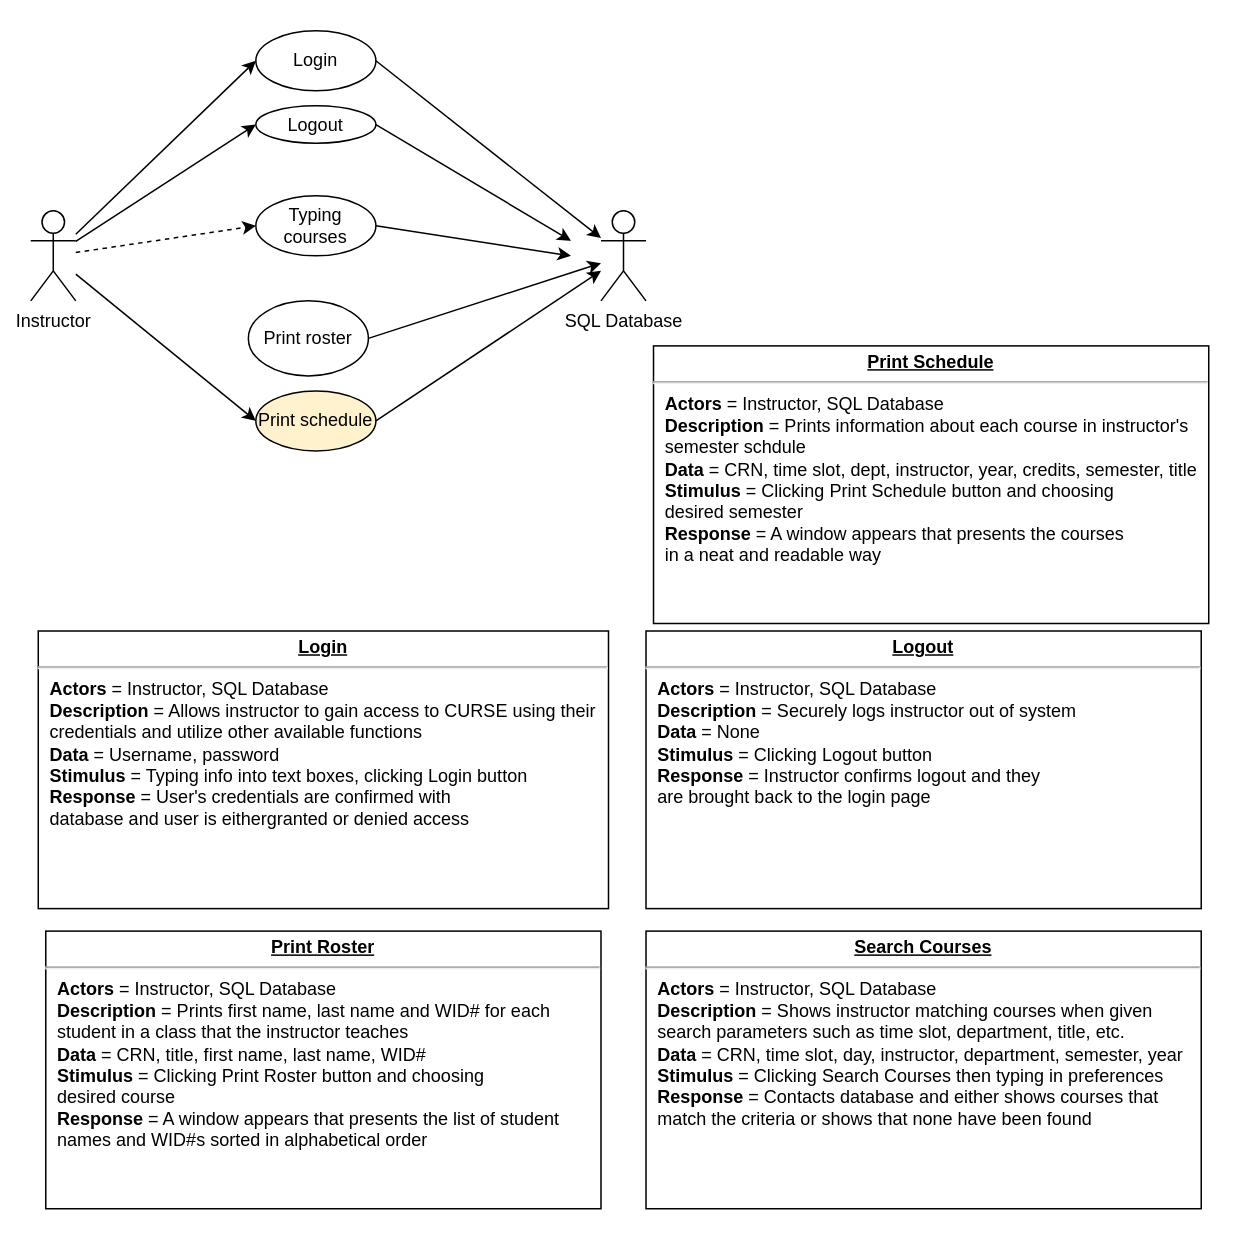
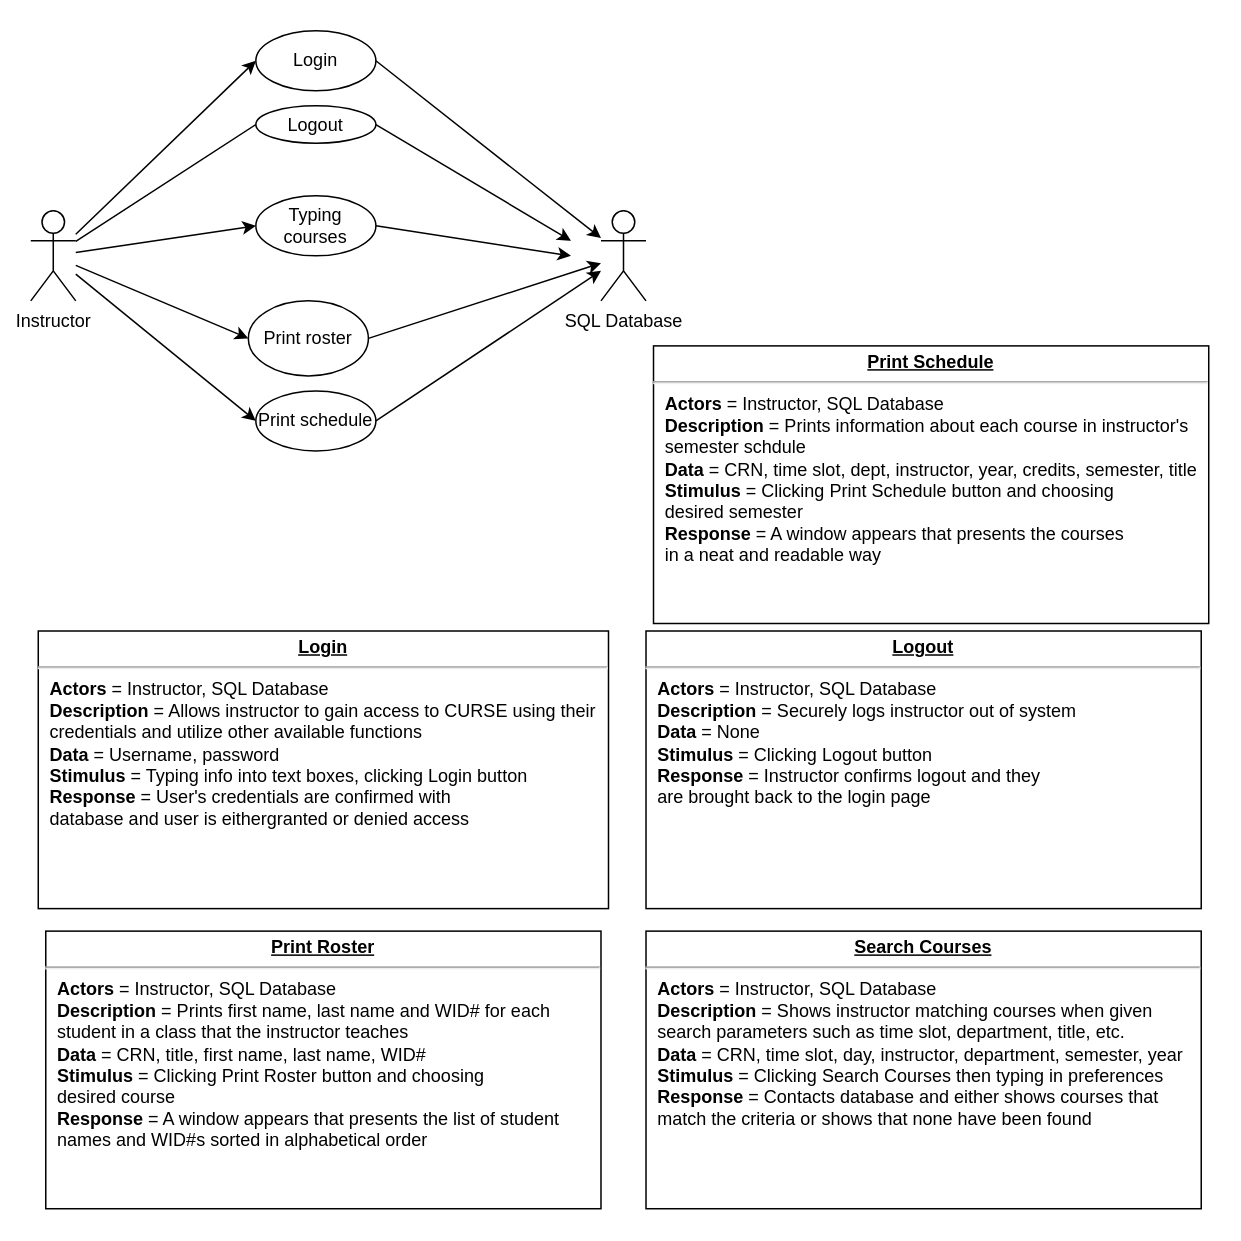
edge "Instructor" -> "Logout": arrowhead classic -> none
edge "Instructor" -> "Typing courses": style dashed -> solid
edge "Instructor" -> "Print roster": added
node "Print schedule": fillcolor #fff2cc -> #ffffff
